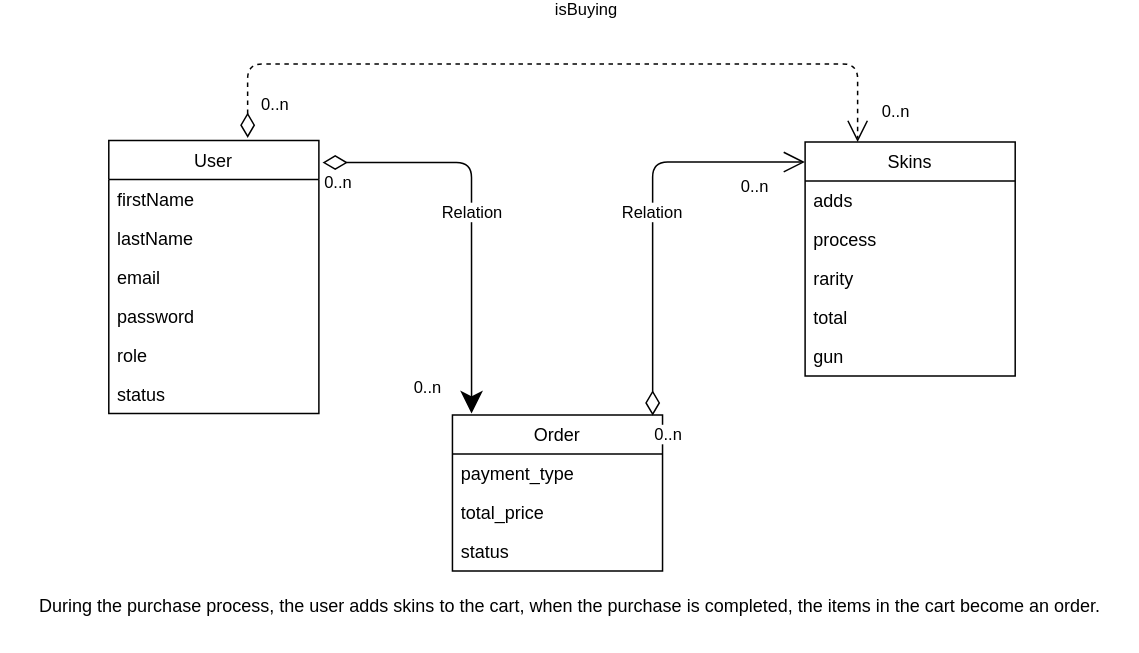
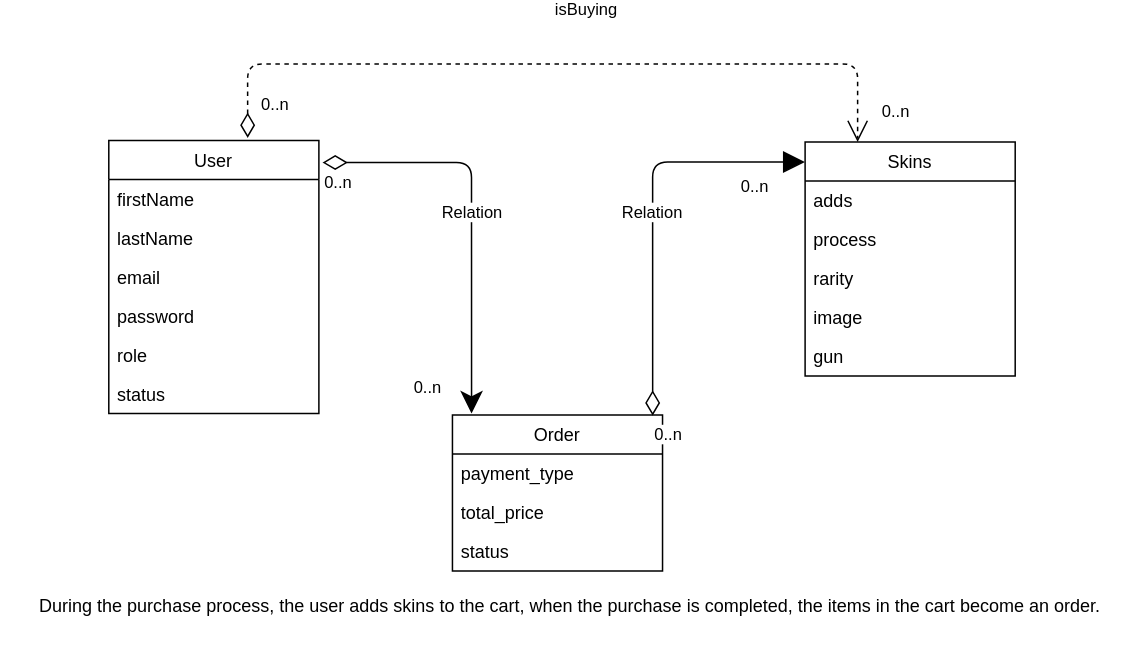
edge "Skins" -- "Order": arrowhead open -> block
node "total": label "total" -> "image"
